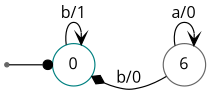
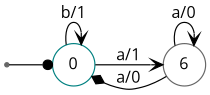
edge "0" -> "6": added, label "a/1"
edge "6" -> "0": label "b/0" -> "a/0"
